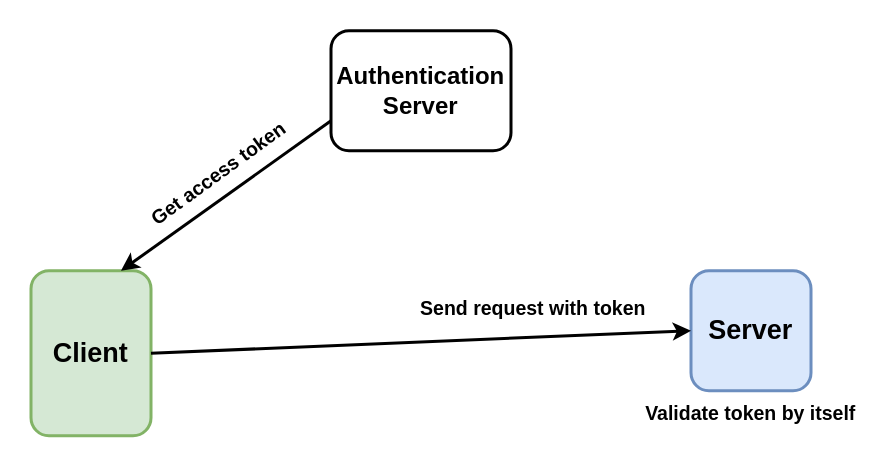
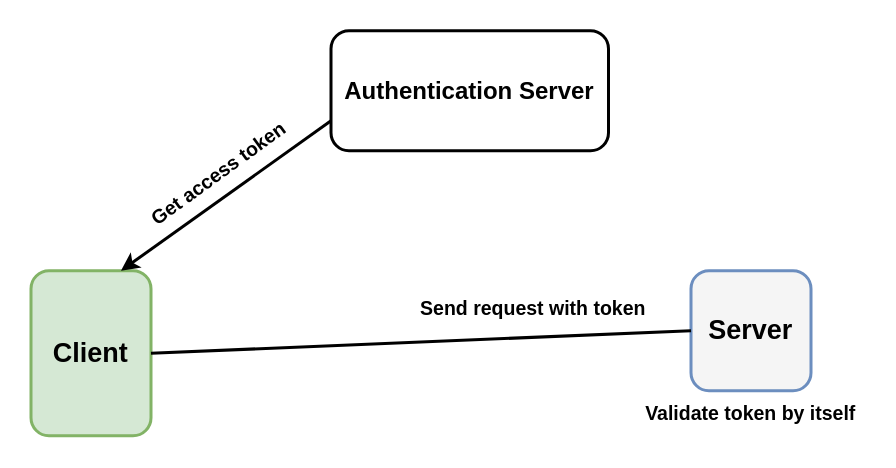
node "Authentication Server": size 180x120 -> 278x120
edge "Client" -> "Server": arrowhead classic -> none
node "Server": fillcolor #dae8fc -> #f5f5f5
